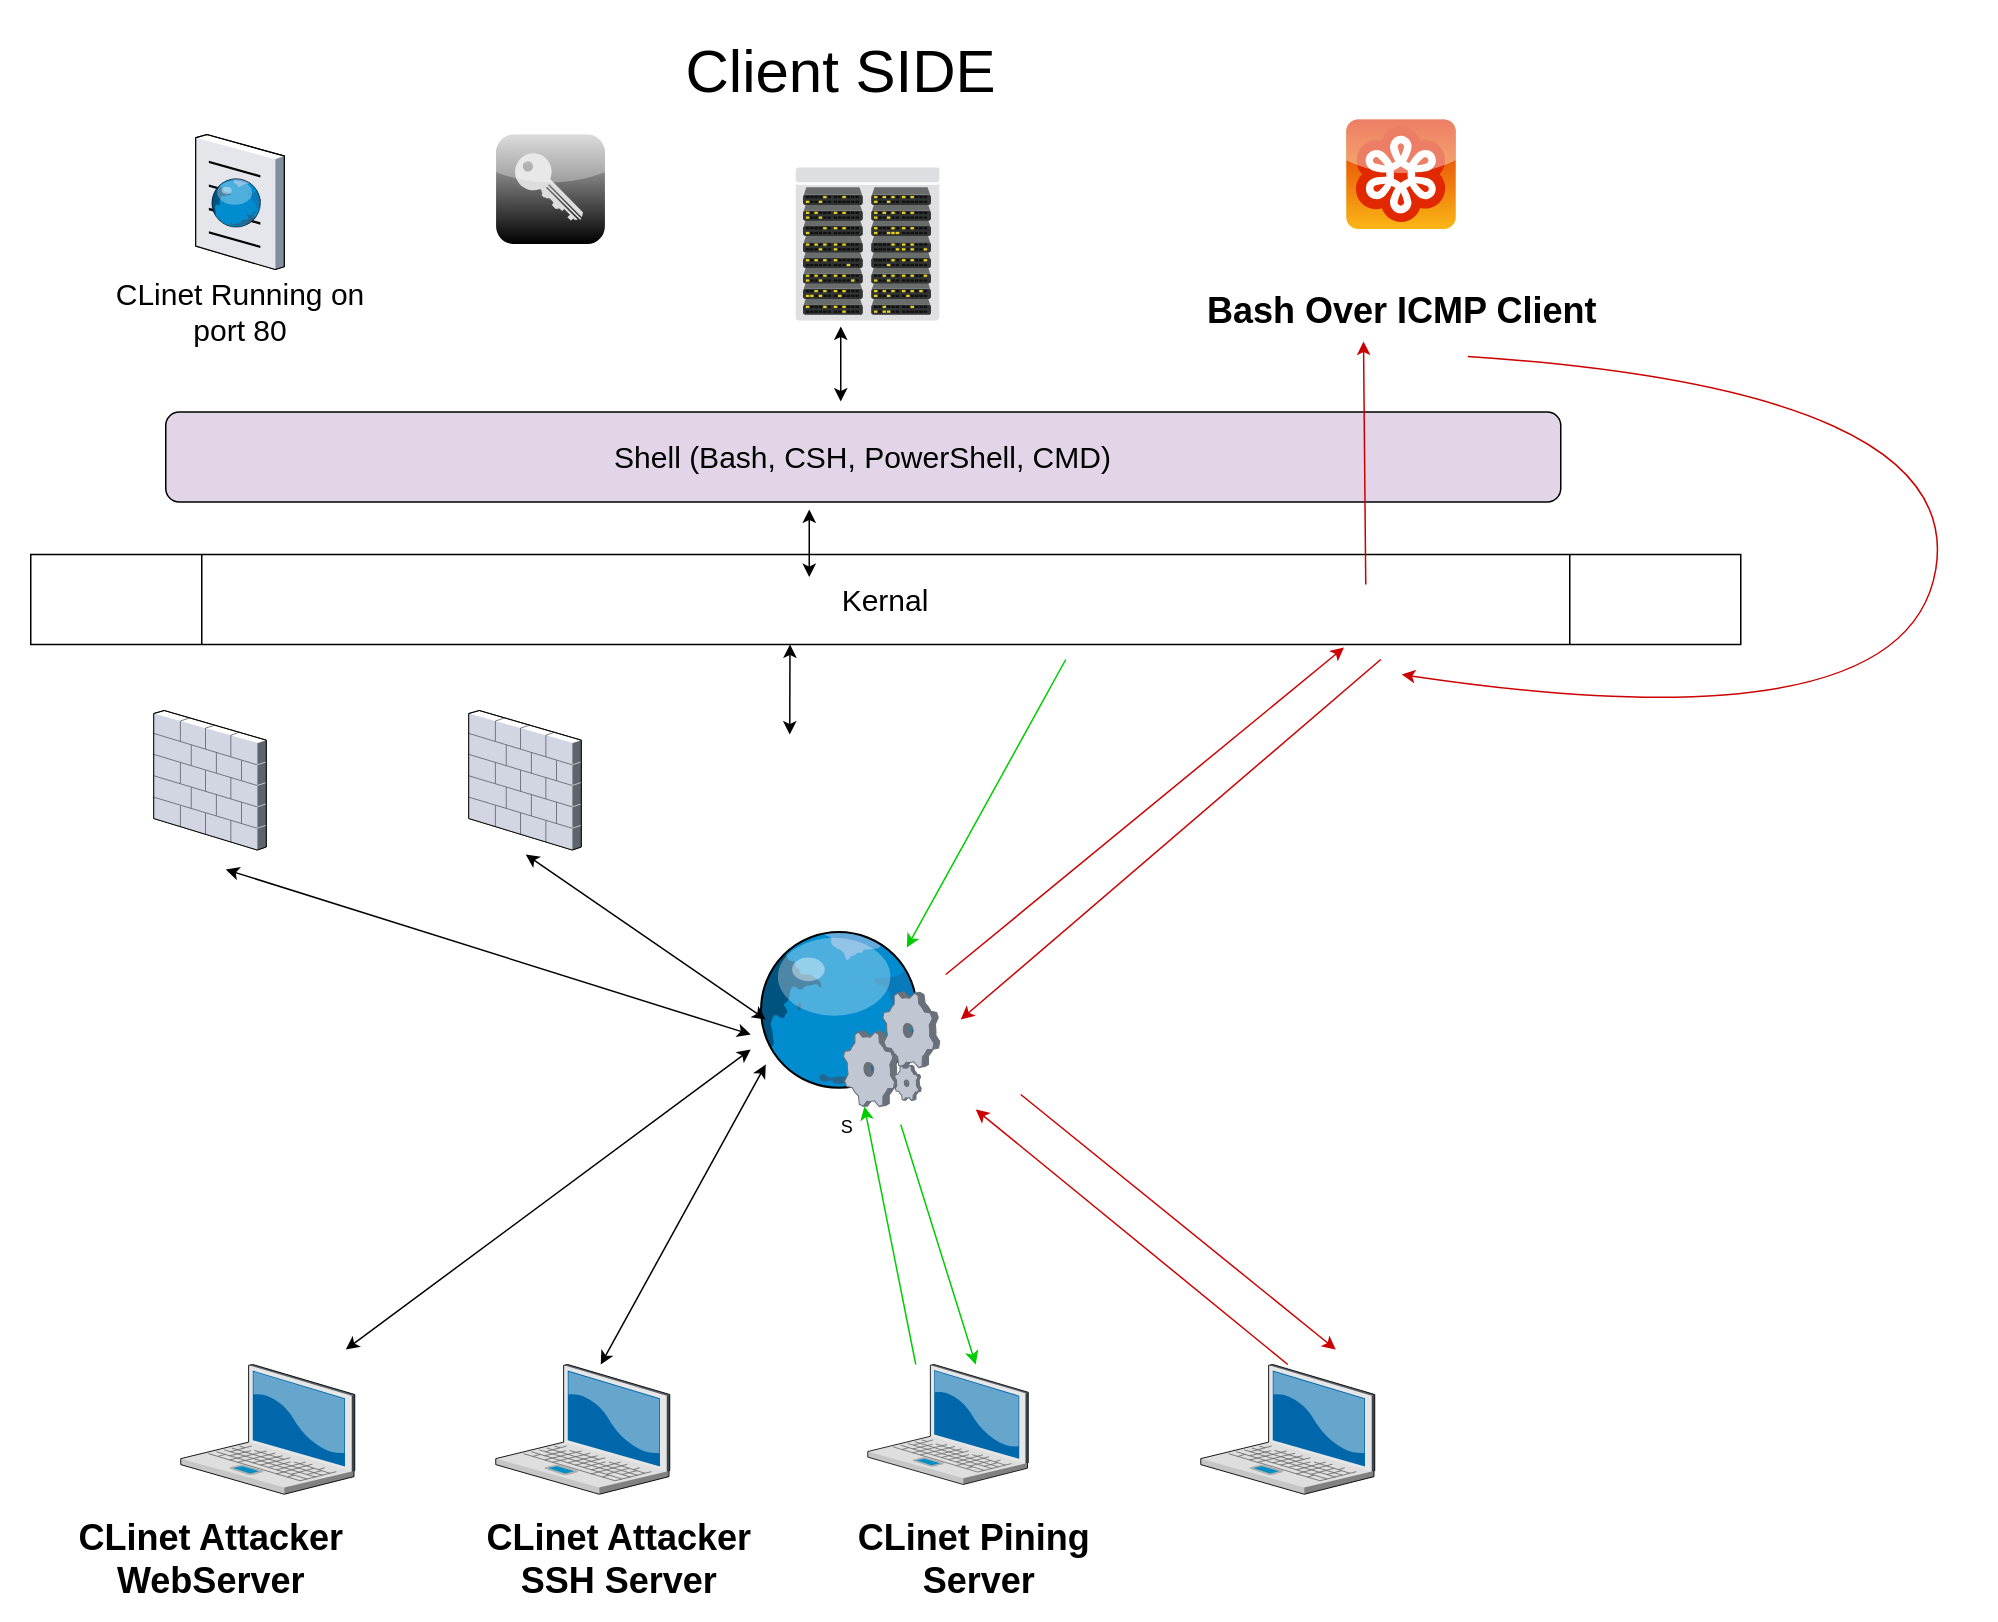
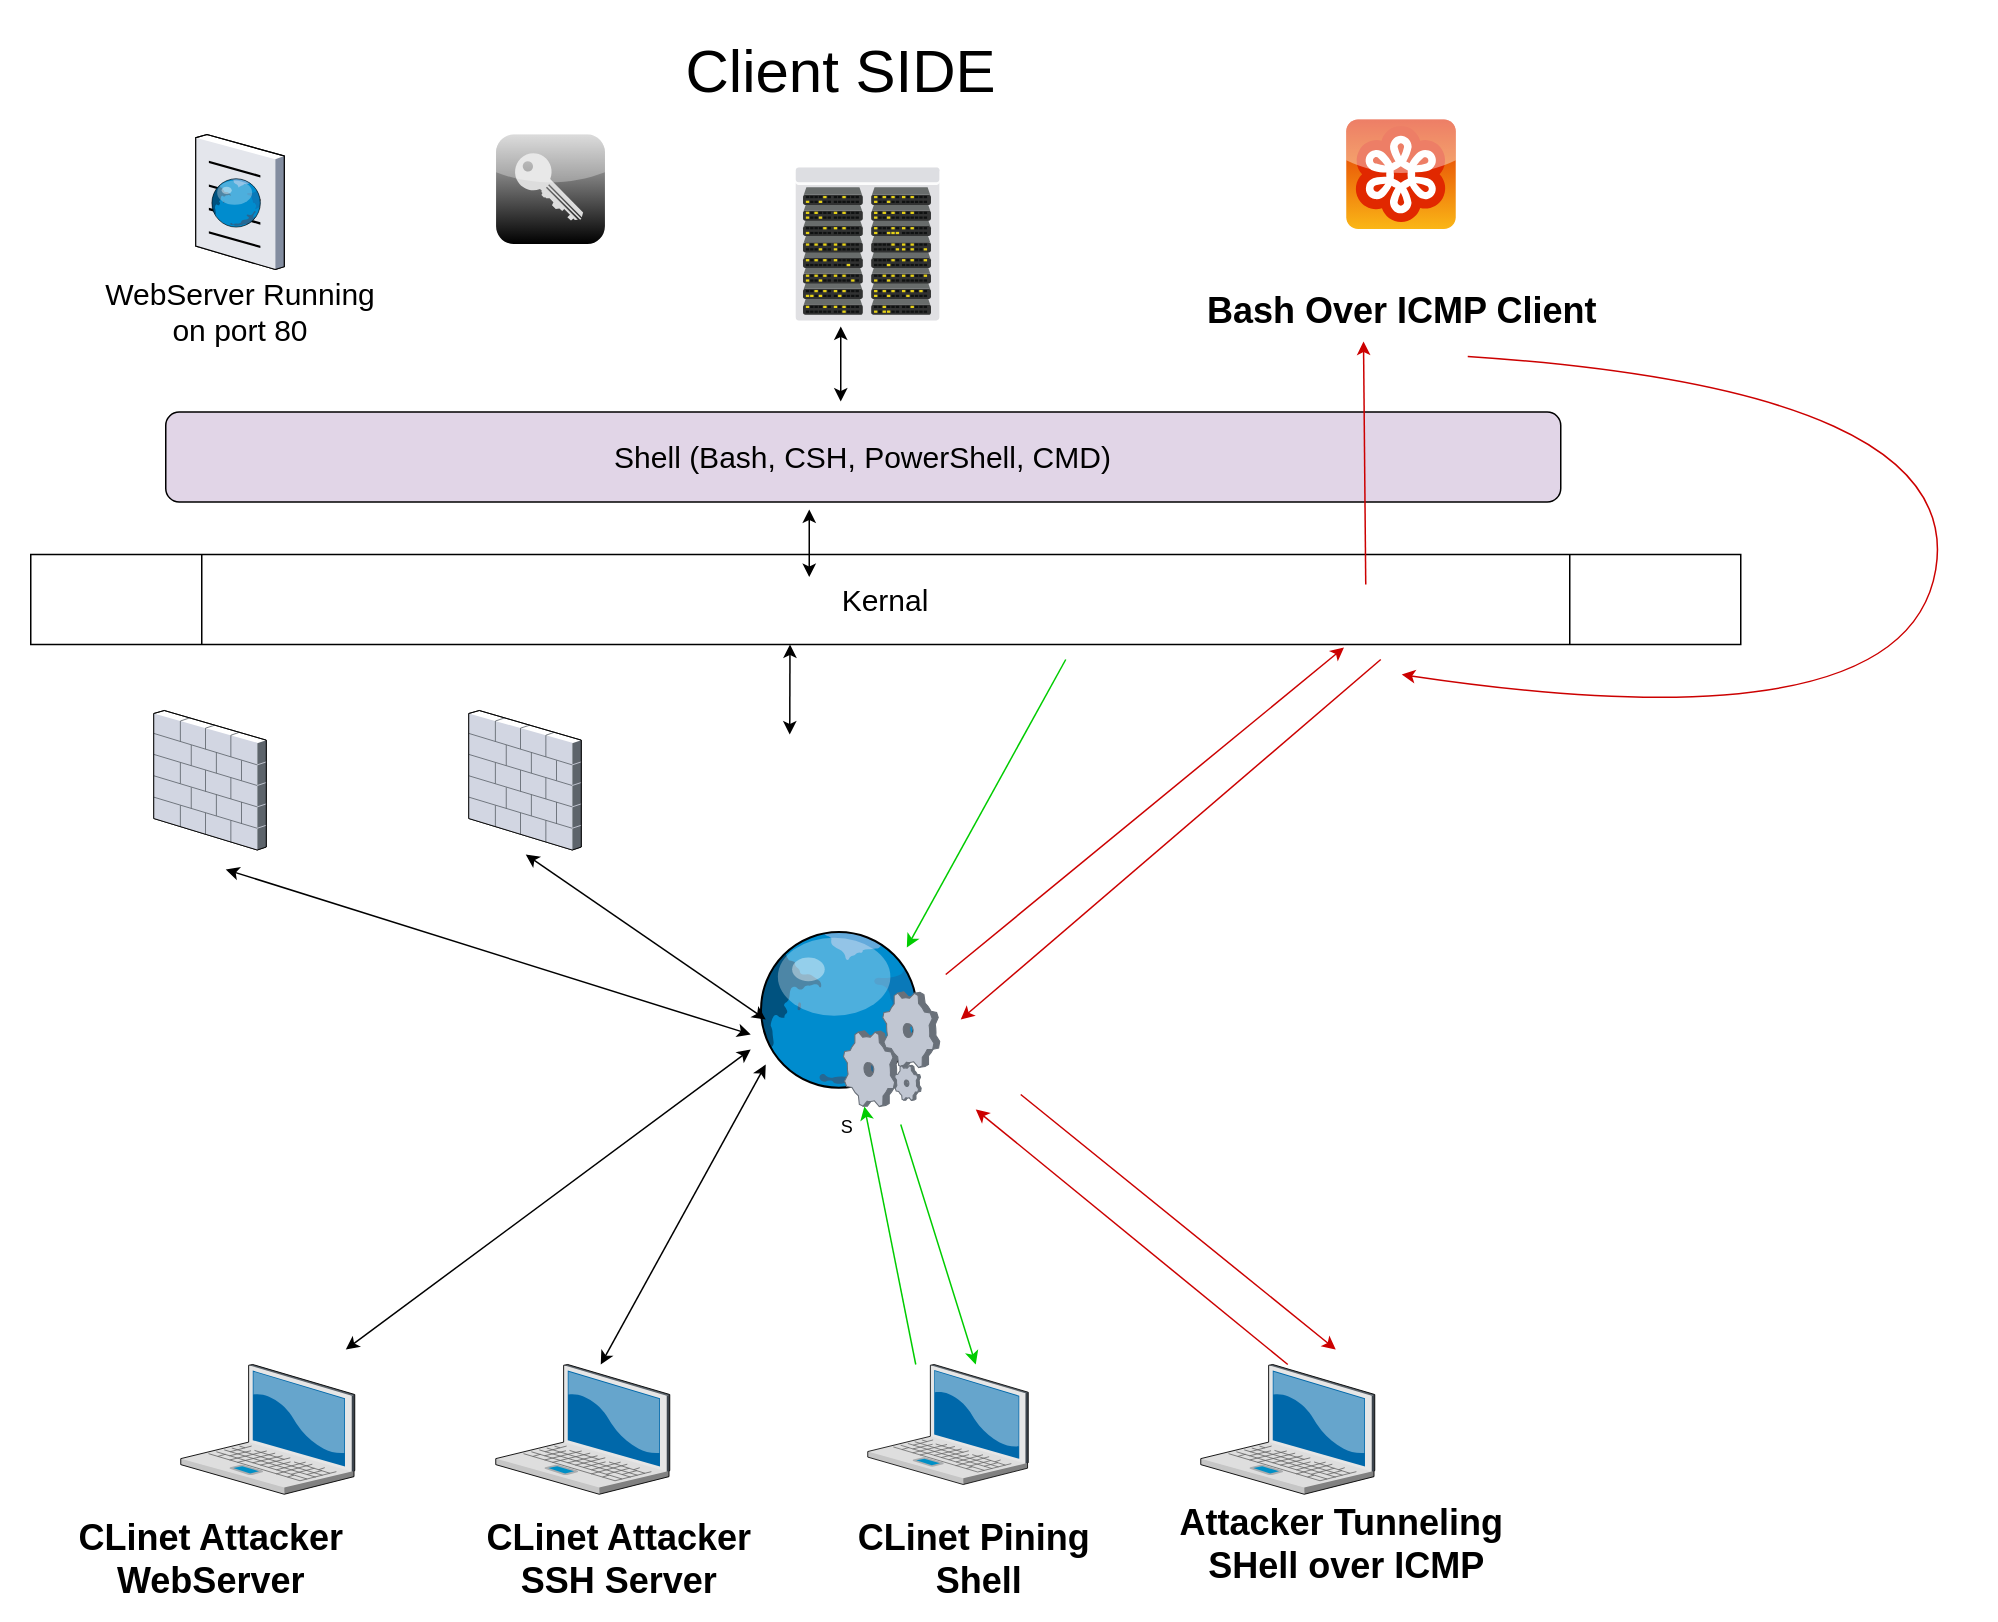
node "CLinet Running on port 80": label "CLinet Running on port 80" -> "WebServer Running on port 80"
node "Attacker Tunneling SHell over ICMP": added
node "CLinet Pining Server": label "CLinet Pining Server" -> "CLinet Pining Shell"
